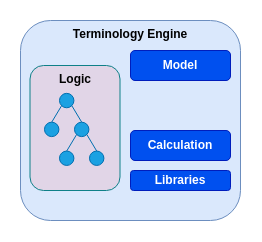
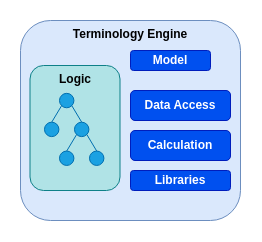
node "Model": size 100x30 -> 80x20
node "Logic": fillcolor #e1d5e7 -> #b0e3e6
node "Data Access": added
